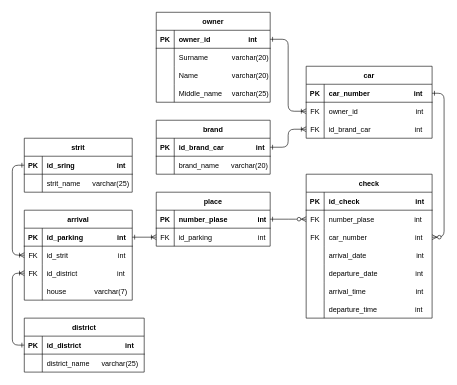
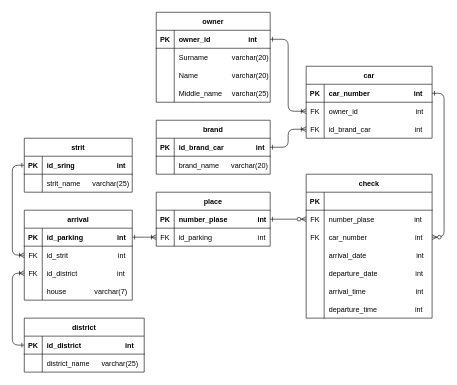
node "id_check int": removed
